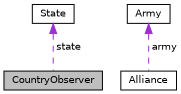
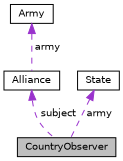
edge "CountryObserver" -> "State": label " state" -> " army"
edge "CountryObserver" -> "Alliance": added, label "subject"
